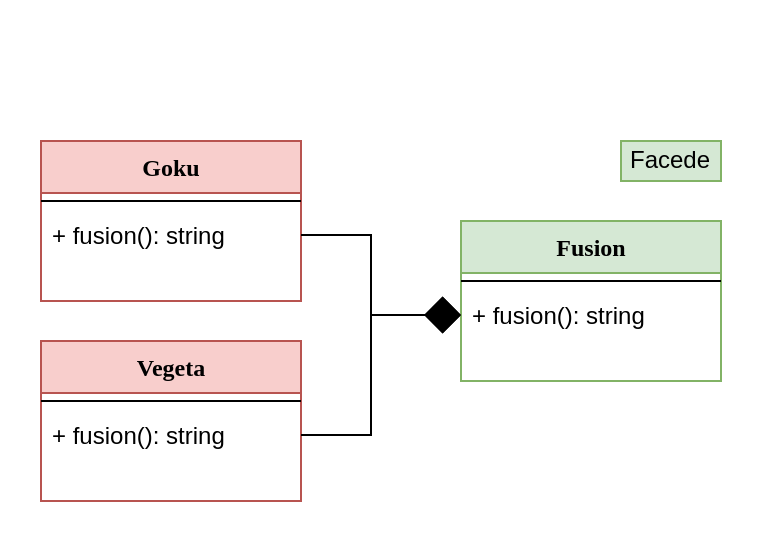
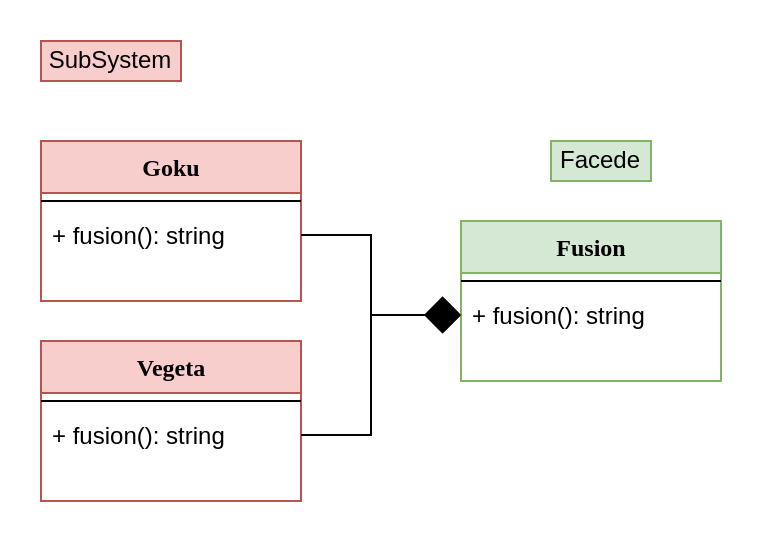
node "SubSystem": added
node "Facede": moved (671, 161) -> (601, 161)
